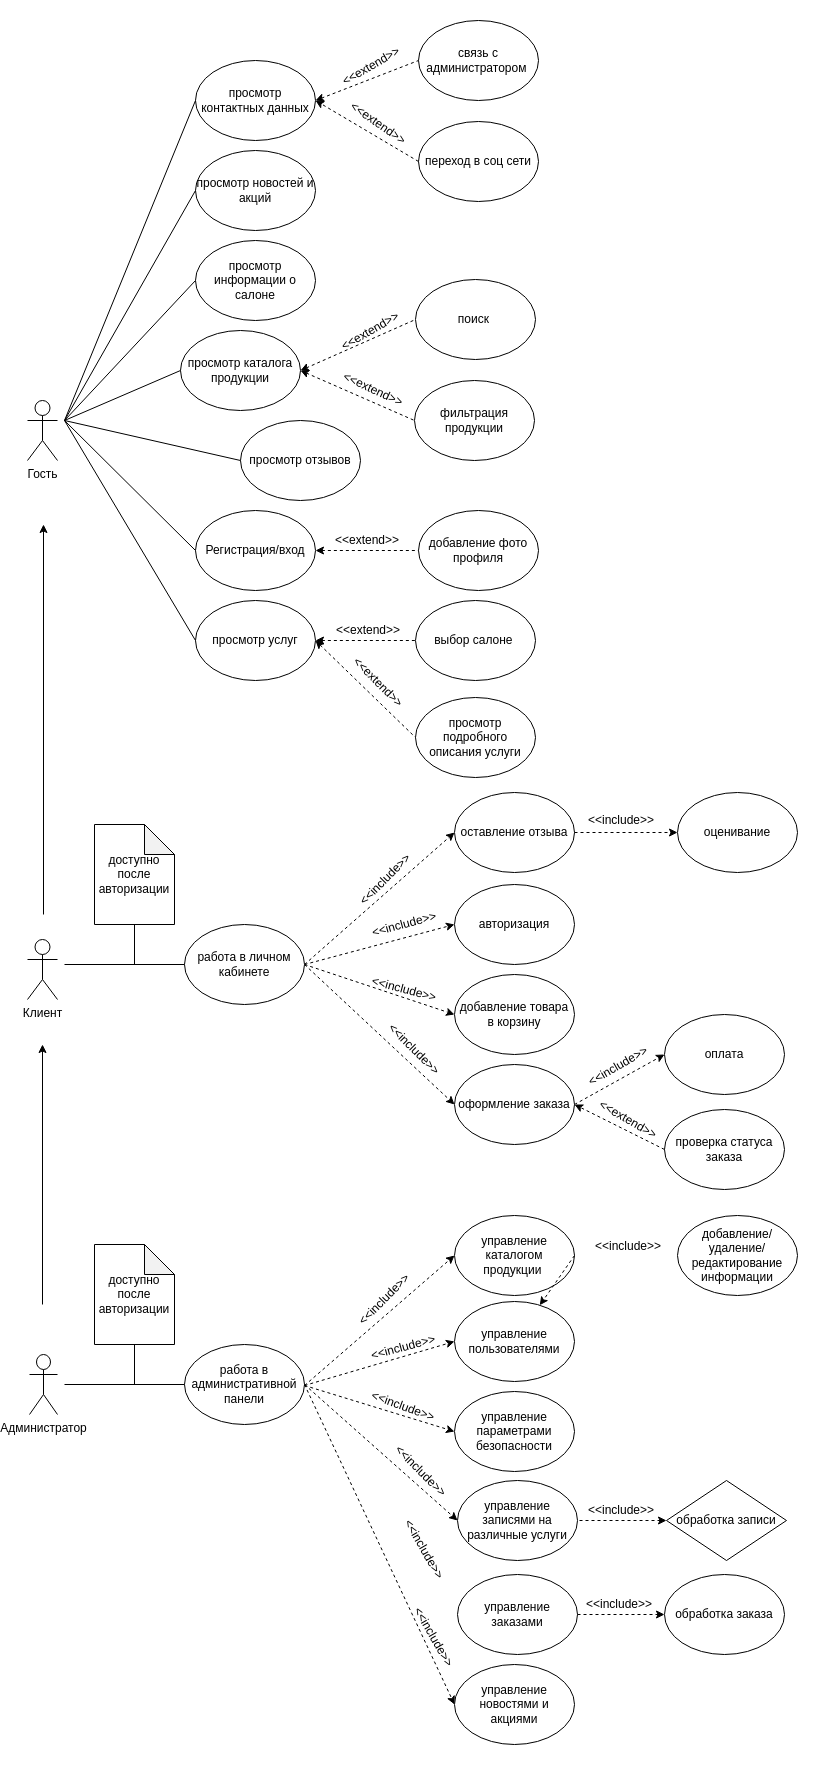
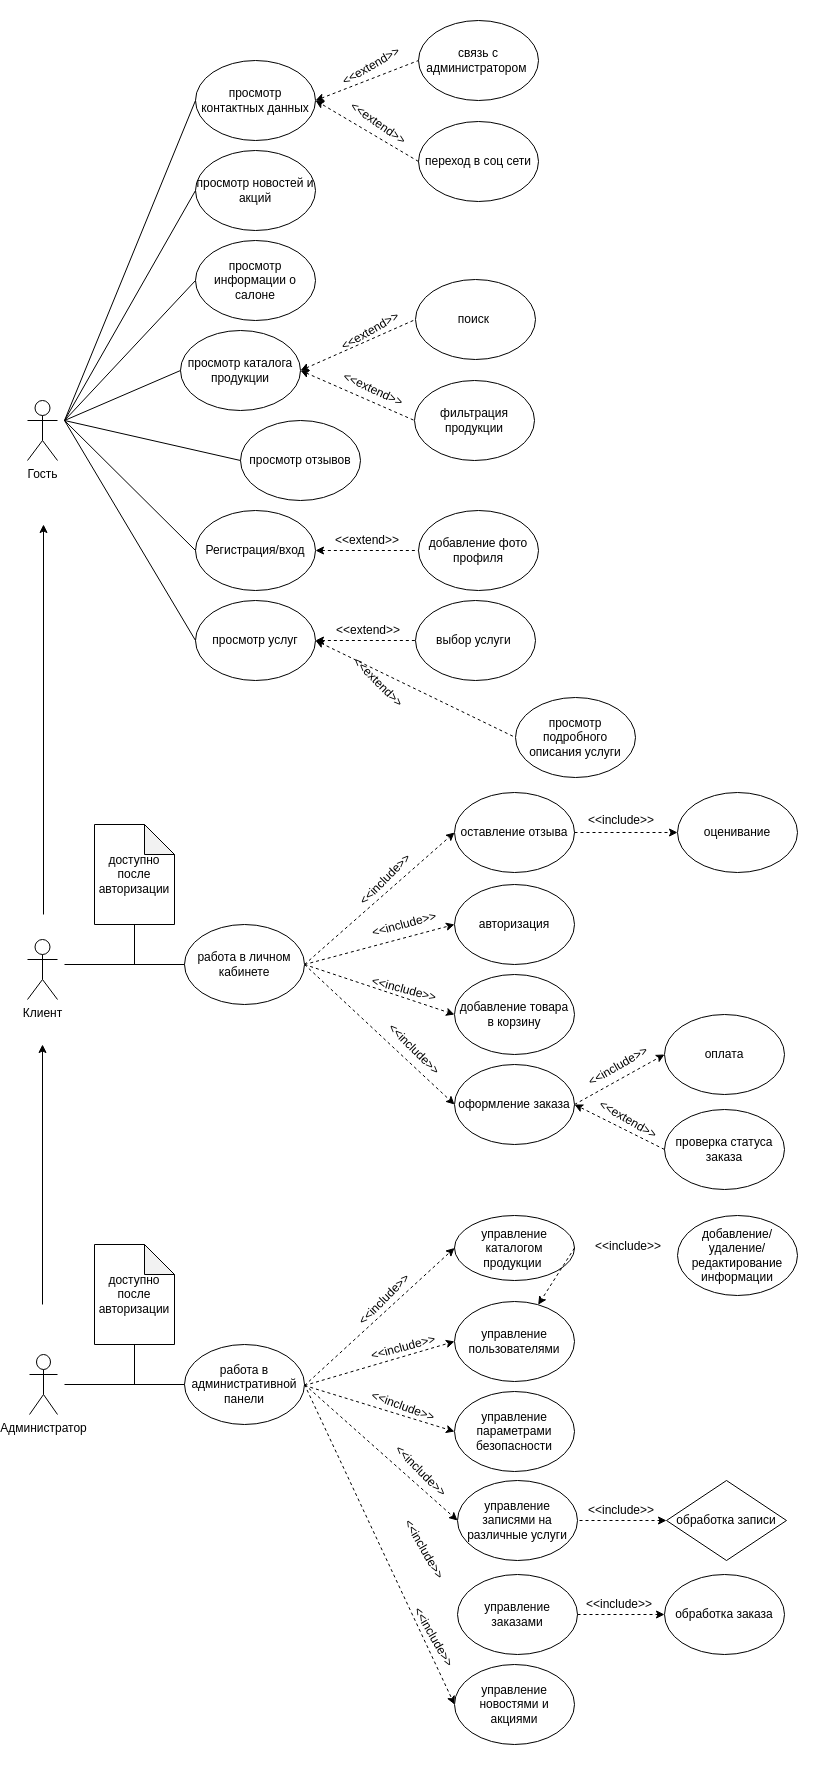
node "выбор салоне": label "выбор салоне" -> "выбор услуги"
node "просмотр подробного описания услуги": moved (476, 738) -> (576, 738)
node "управление каталогом продукции": size 120x80 -> 120x65
